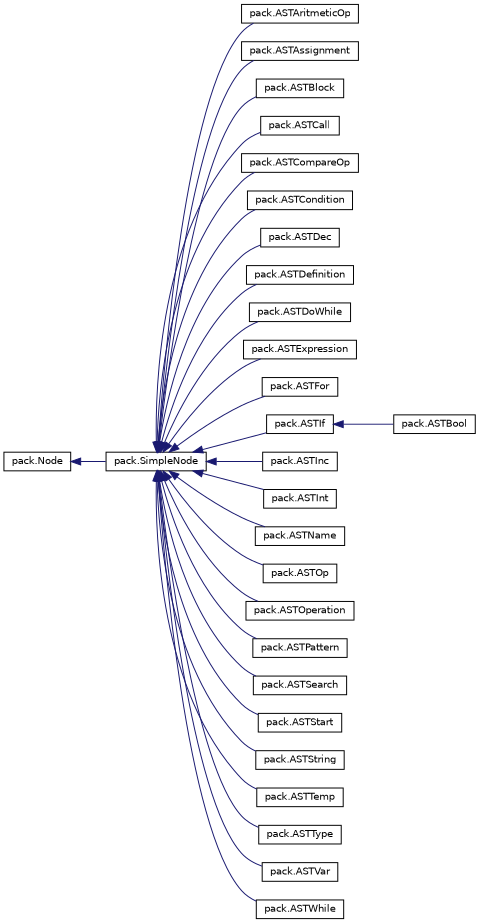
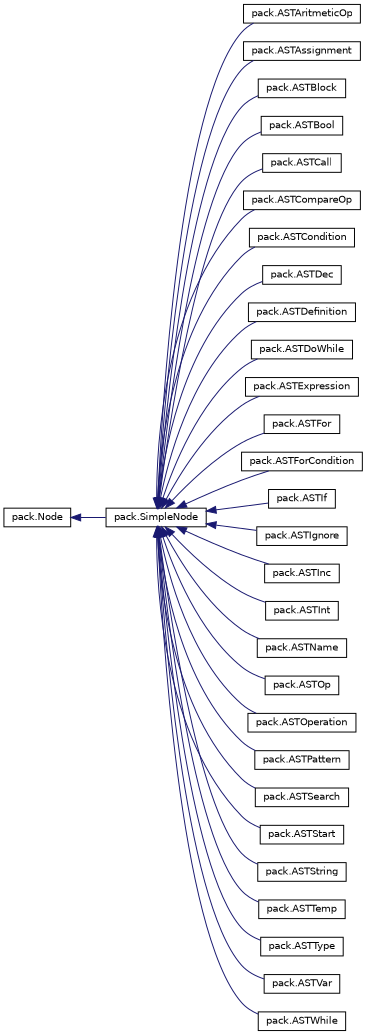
edge "pack.ASTBool" -> "pack.ASTIf": now "pack.ASTBool" -> "pack.SimpleNode"
node "pack.ASTForCondition": added
node "pack.ASTIgnore": added
